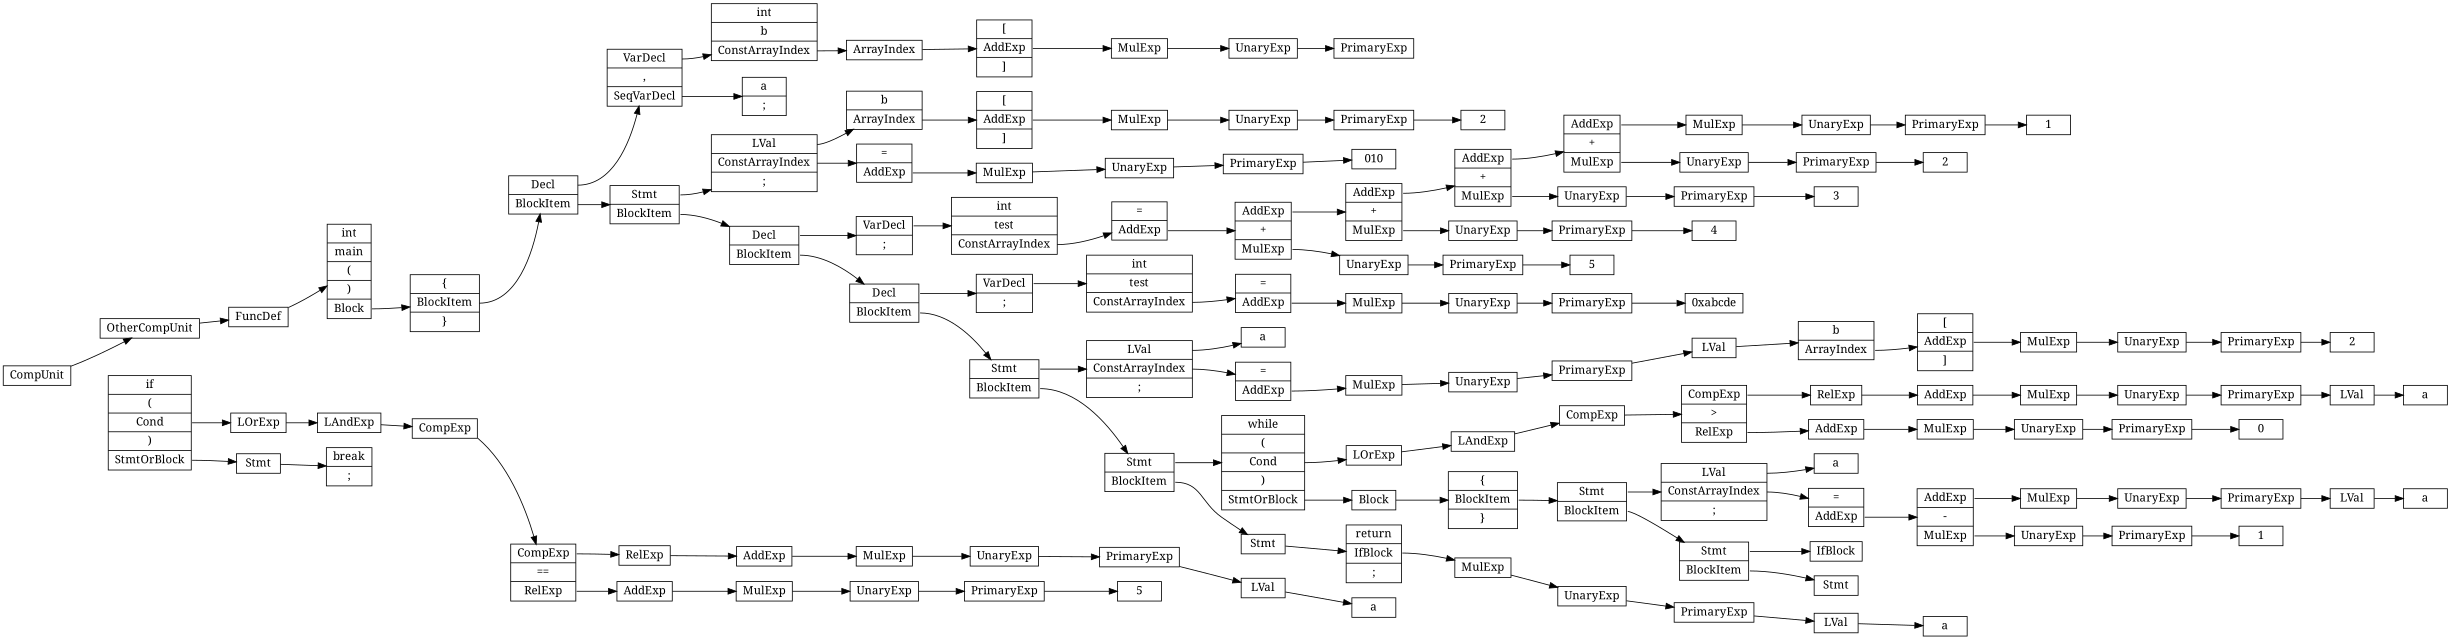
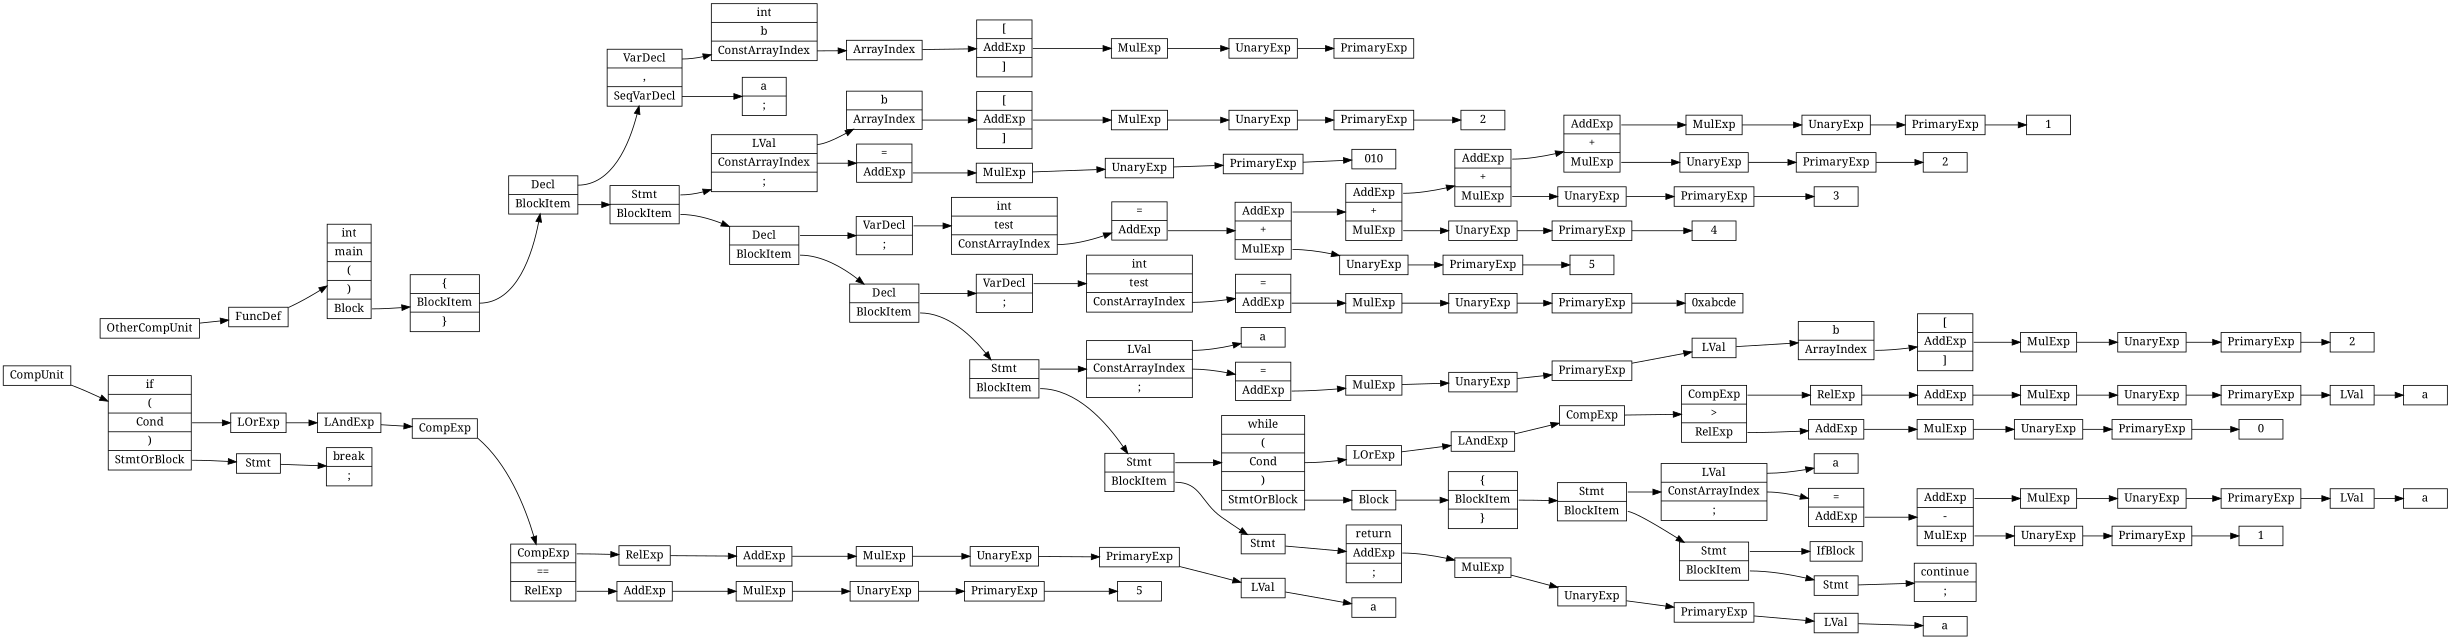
edge "CompUnit" -> "OtherCompUnit": now "CompUnit" -> "if"
node "return": text "IfBlock" -> "AddExp"
node "continue": added
